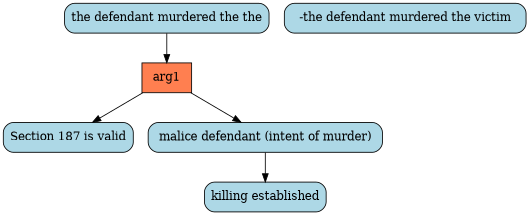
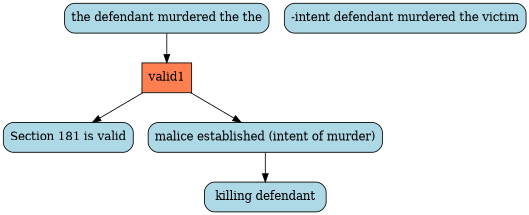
node "-the defendant murdered the victim": label "-the defendant murdered the victim" -> "-intent defendant murdered the victim"
node "arg1": label "arg1" -> "valid1"
node "Section 187 is valid": label "Section 187 is valid" -> "Section 181 is valid"
node "malice defendant (intent of murder)": label "malice defendant (intent of murder)" -> "malice established (intent of murder)"
node "killing established": label "killing established" -> "killing defendant"
